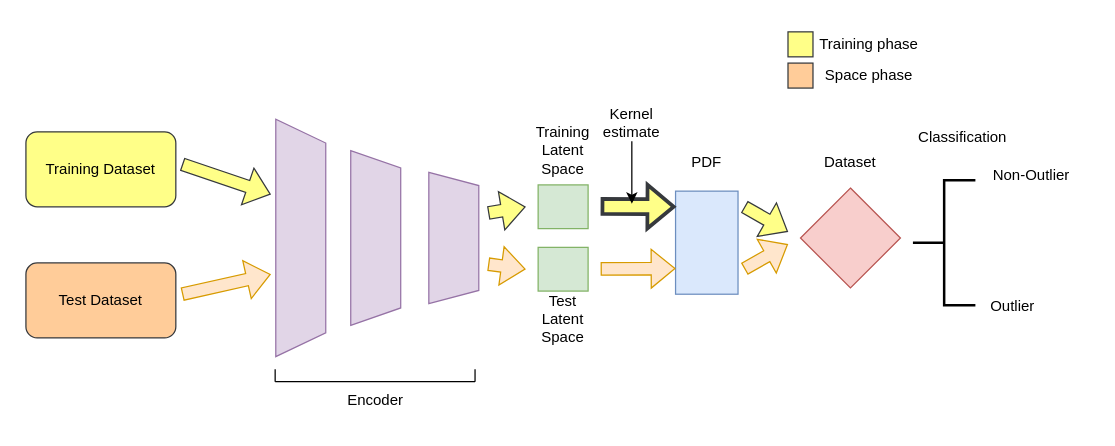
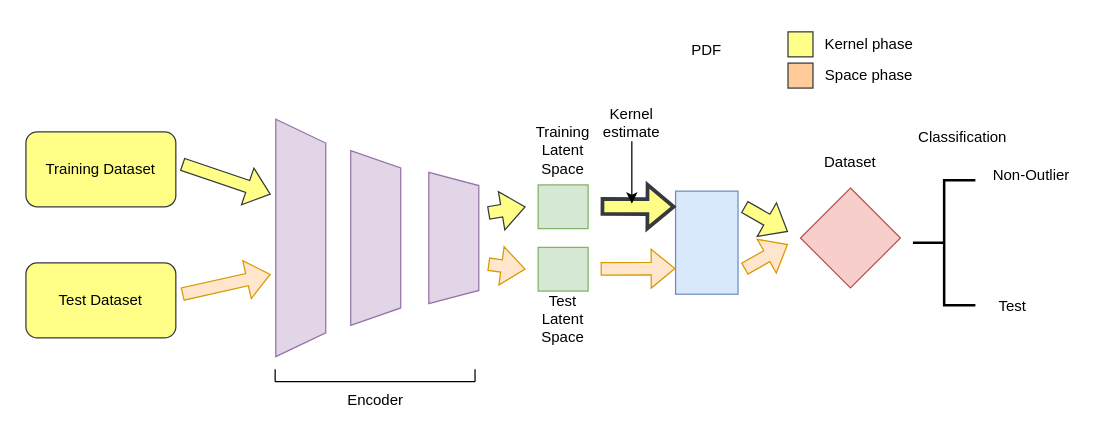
node "Training phase": label "Training phase" -> "Kernel phase"
node "PDF": moved (707, 163) -> (707, 51)
node "Test Dataset": fillcolor #ffcc99 -> #ffff88
node "Outlier": label "Outlier" -> "Test"
